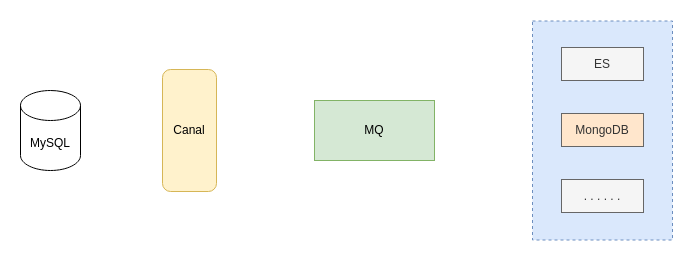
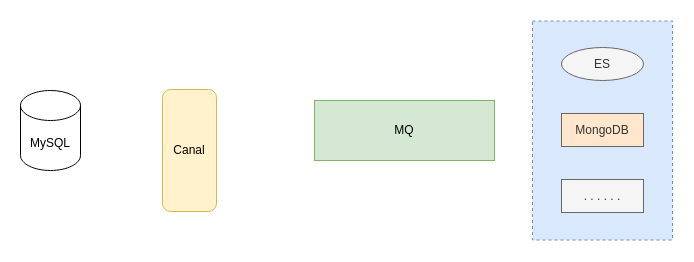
node "ES": shape rectangle -> ellipse
node "Canal": moved (190, 131) -> (190, 151)
node "MQ": size 120x60 -> 180x60
